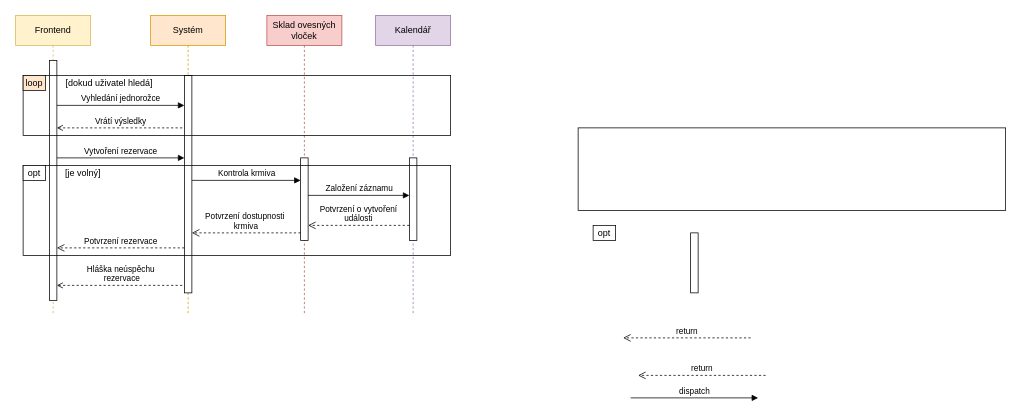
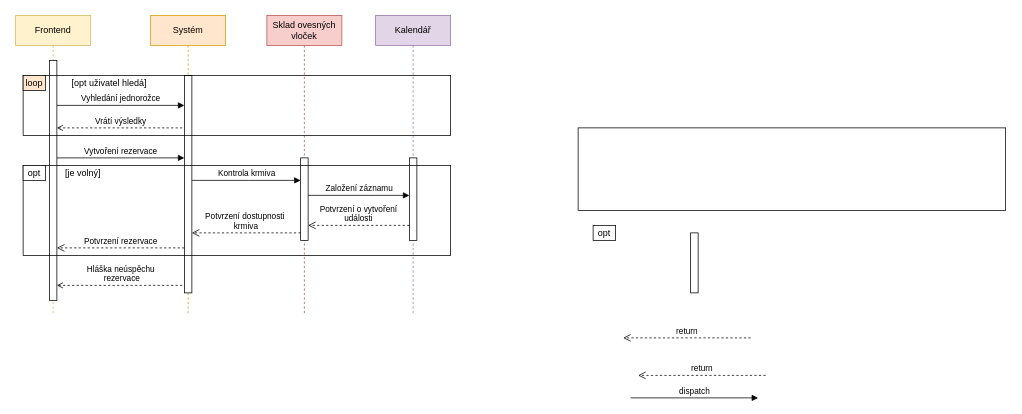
node "[dokud uživatel hledá]": label "[dokud uživatel hledá]" -> "[opt uživatel hledá]"
